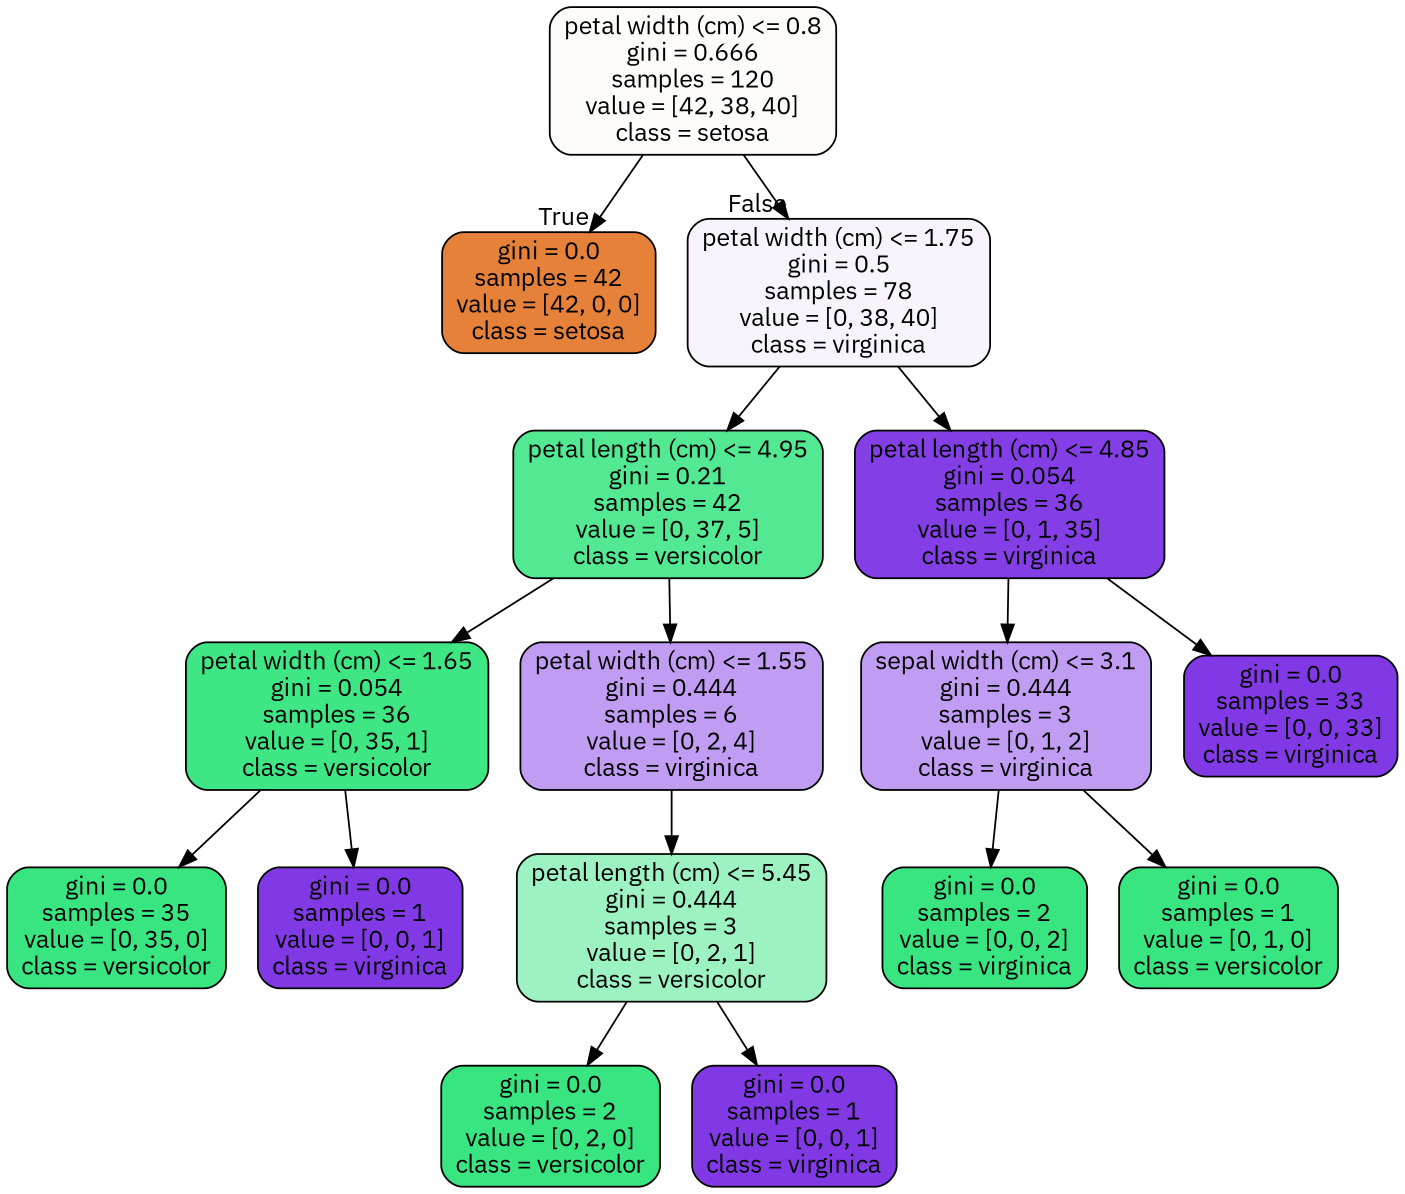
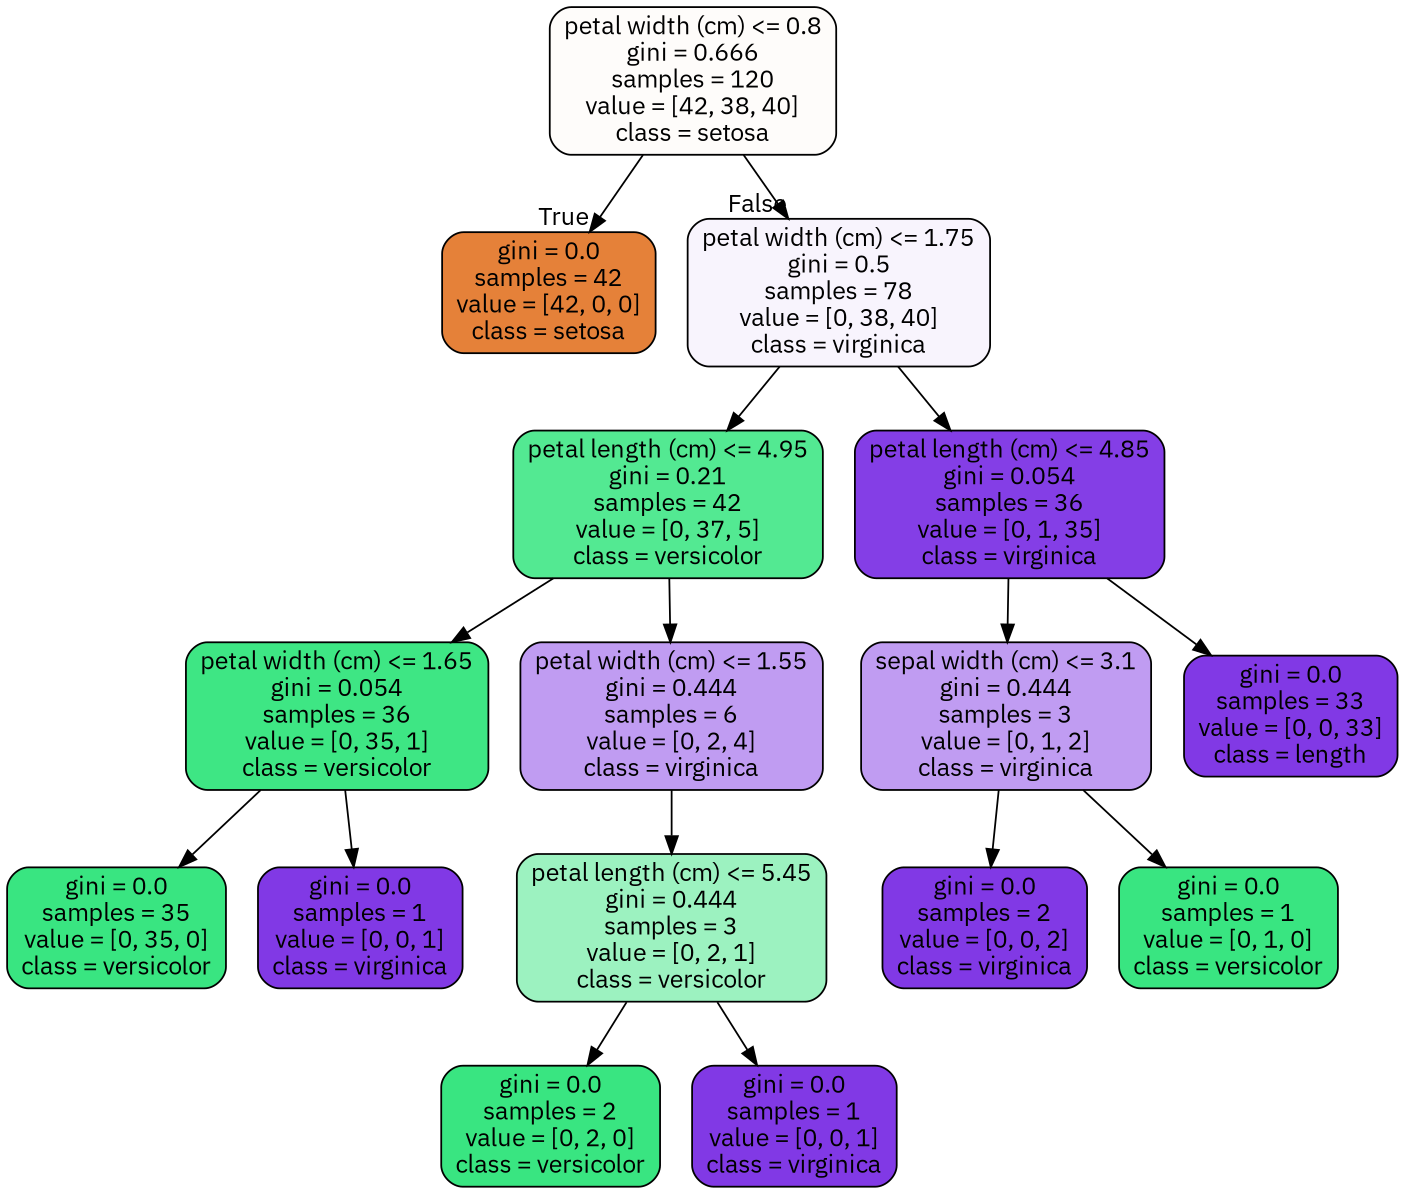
node "gini = 0.0 samples = 33 value = [0, 0, 33] class = virginica": label "gini = 0.0 samples = 33 value = [0, 0, 33] class = virginica" -> "gini = 0.0 samples = 33 value = [0, 0, 33] class = length"
node "gini = 0.0 samples = 2 value = [0, 0, 2] class = virginica": fillcolor #39e581ff -> #8139e5ff
